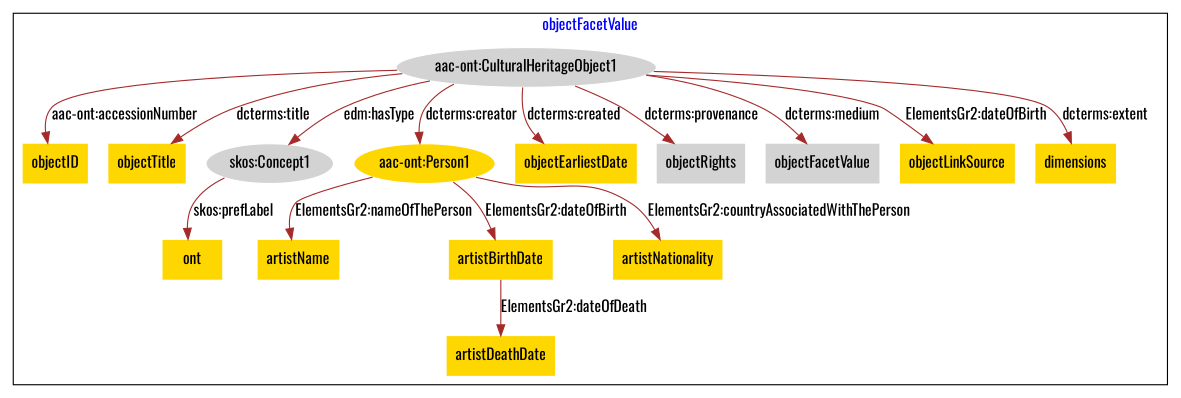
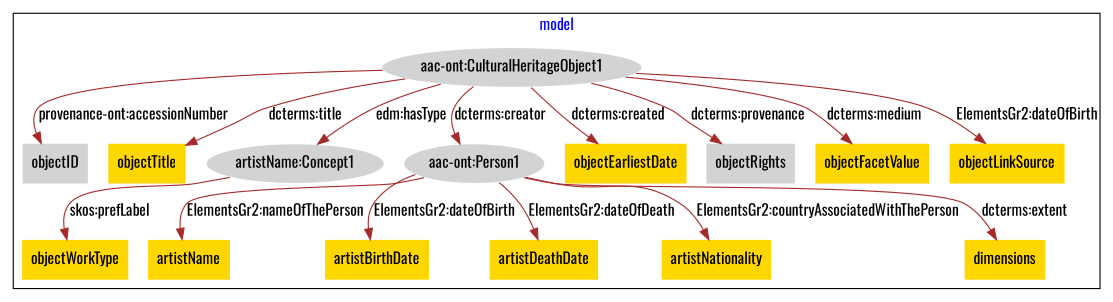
cluster "objectFacetValue": label "objectFacetValue" -> "model"
edge "aac-ont:CulturalHeritageObject1" -> "dimensions": now "aac-ont:Person1" -> "dimensions"
edge "aac-ont:CulturalHeritageObject1" -> "objectID": label "aac-ont:accessionNumber" -> "provenance-ont:accessionNumber"
node "objectID": fillcolor gold -> lightgray
node "skos:Concept1": label "skos:Concept1" -> "artistName:Concept1"
node "aac-ont:Person1": fillcolor gold -> lightgray
node "objectFacetValue": fillcolor lightgray -> gold
node "ont": label "ont" -> "objectWorkType"
edge "artistBirthDate" -> "artistDeathDate": now "aac-ont:Person1" -> "artistDeathDate"
